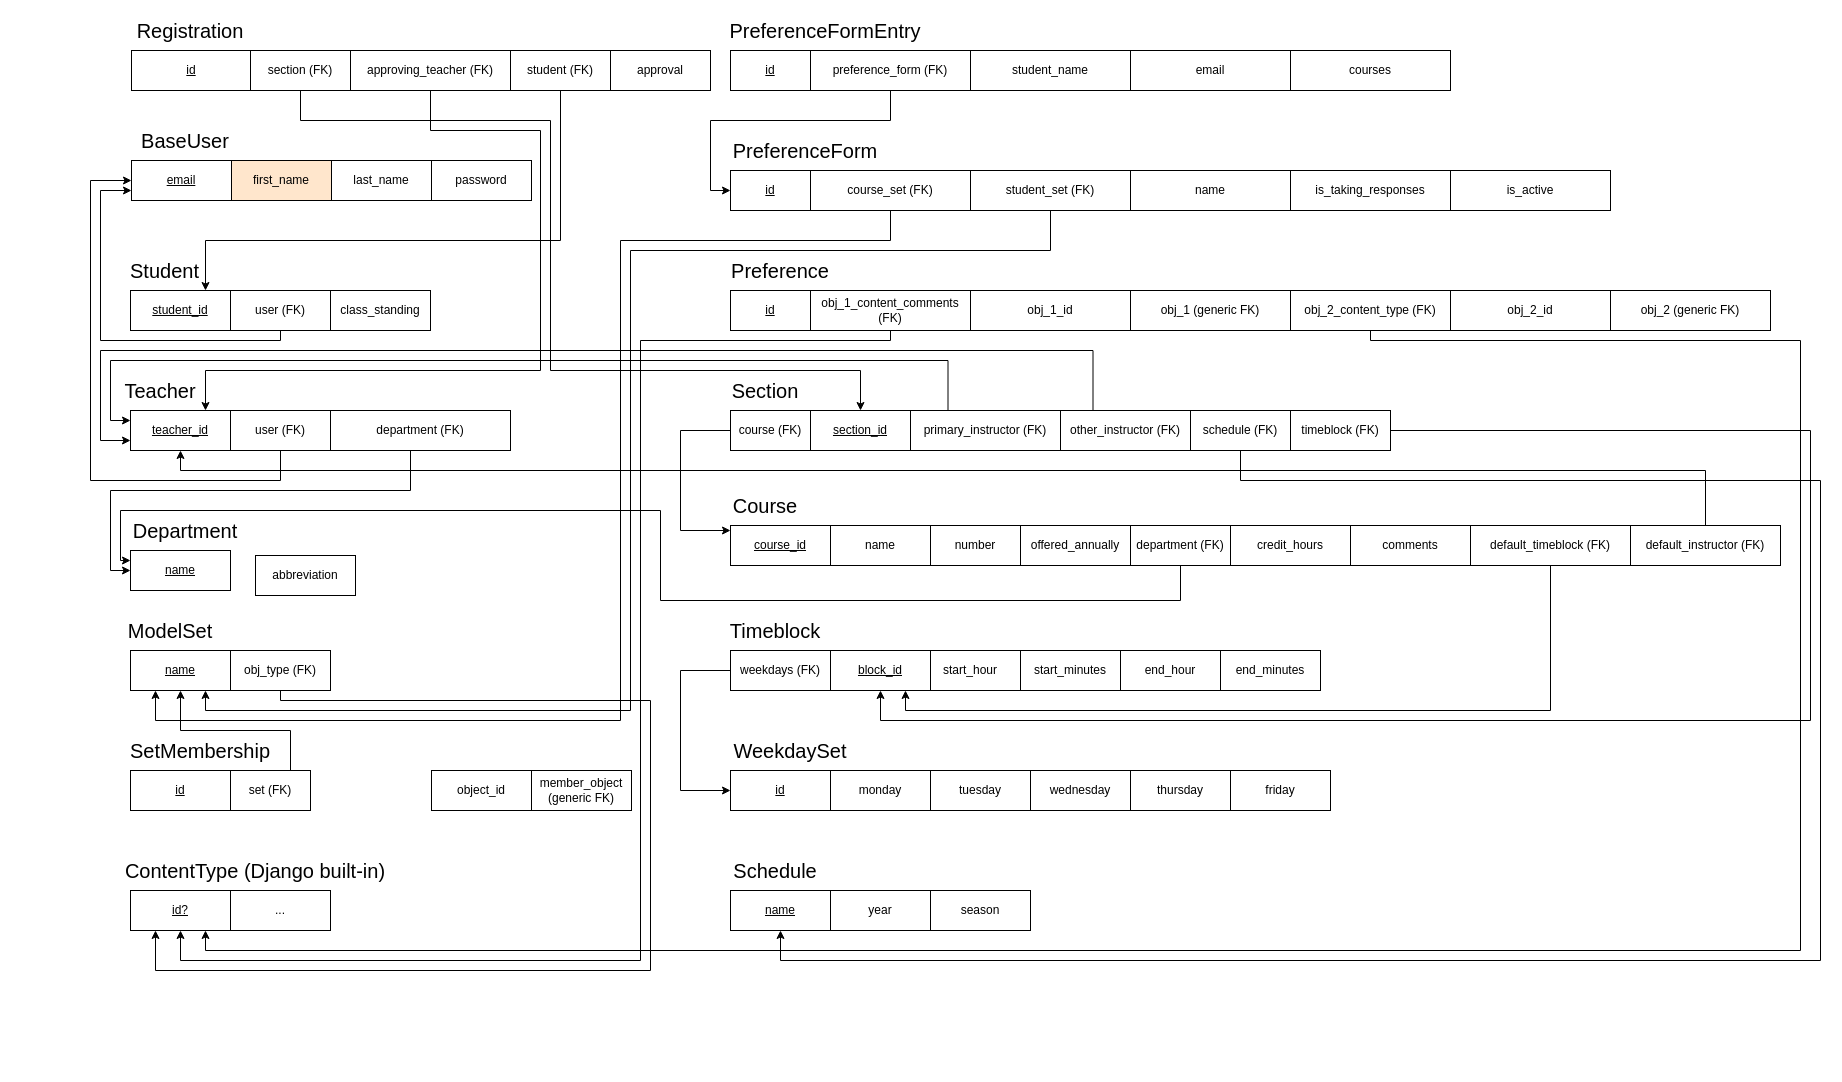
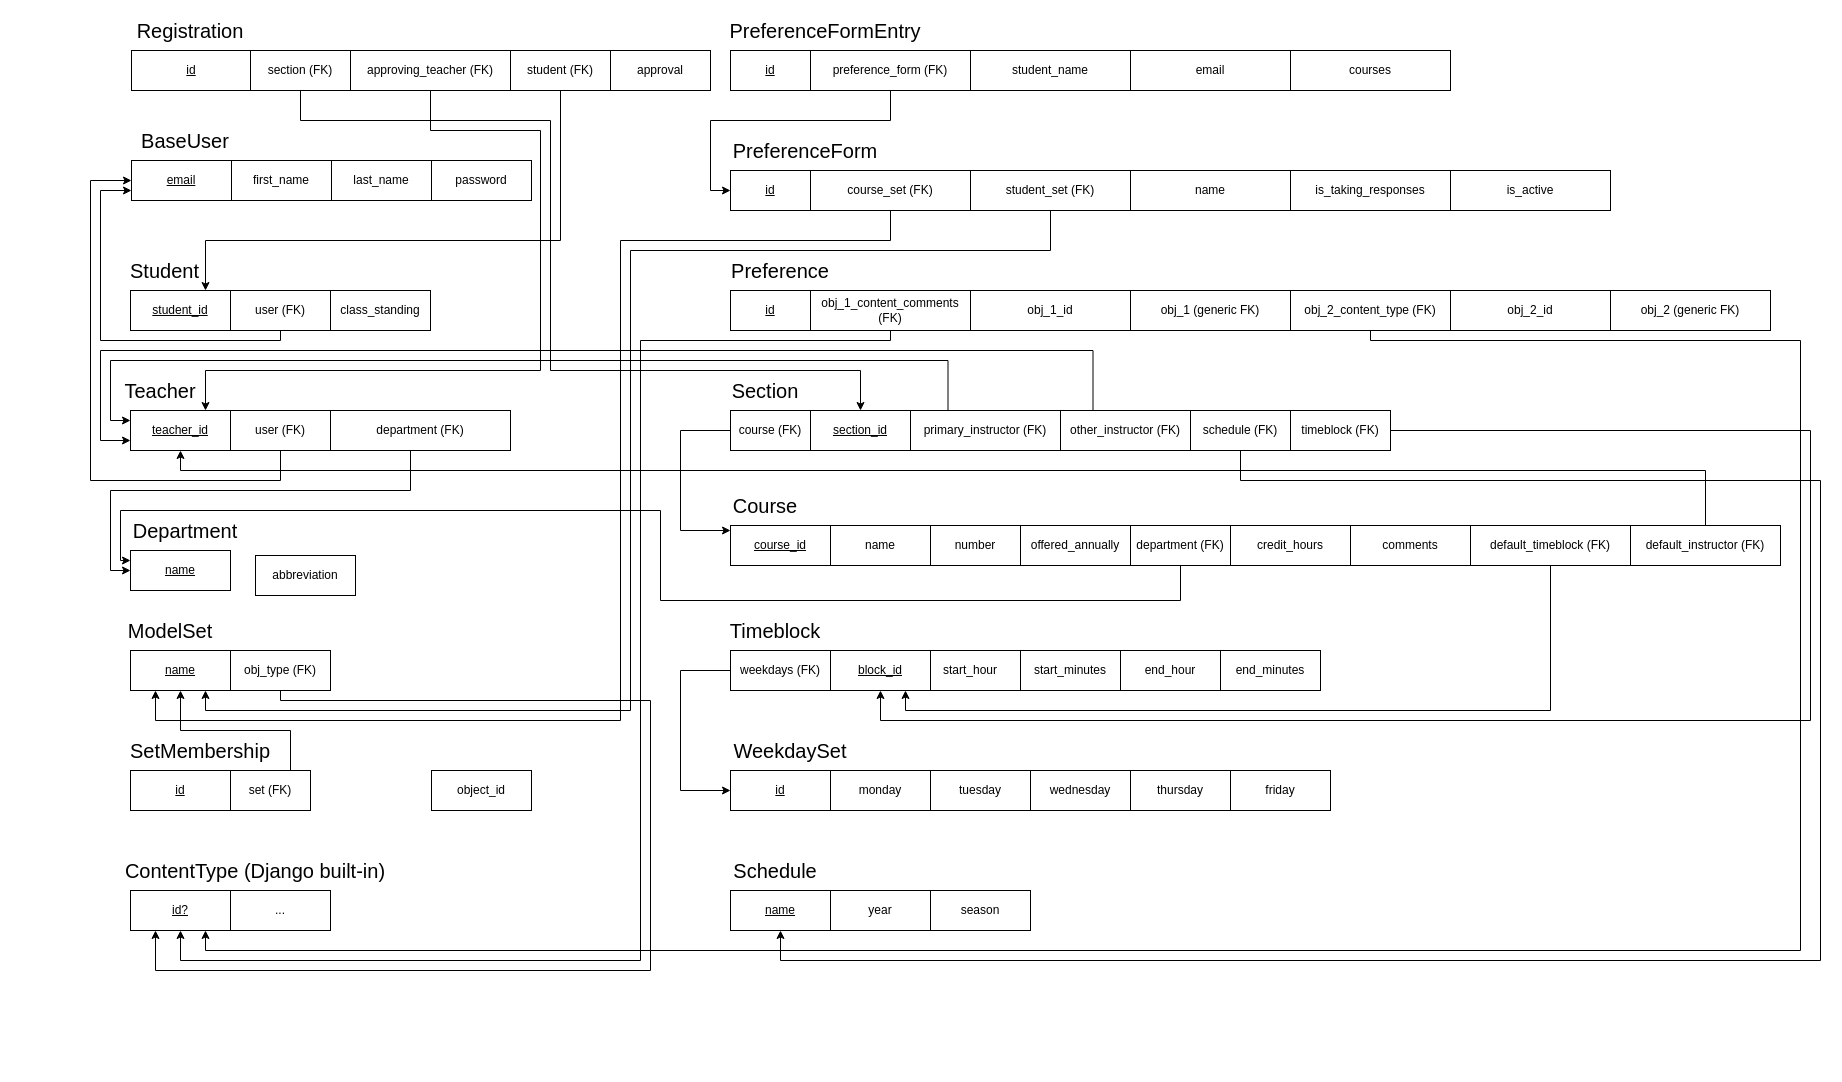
node "first_name": fillcolor #ffe6cc -> #ffffff
node "member_object (generic FK)": removed
